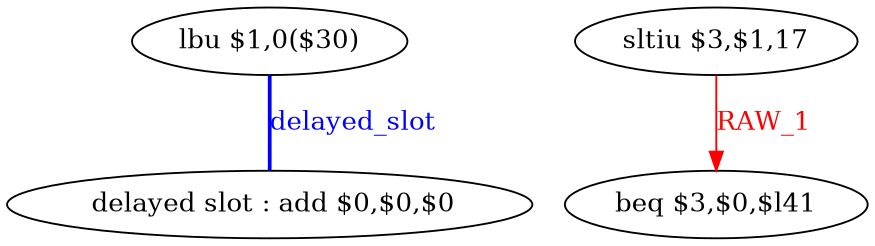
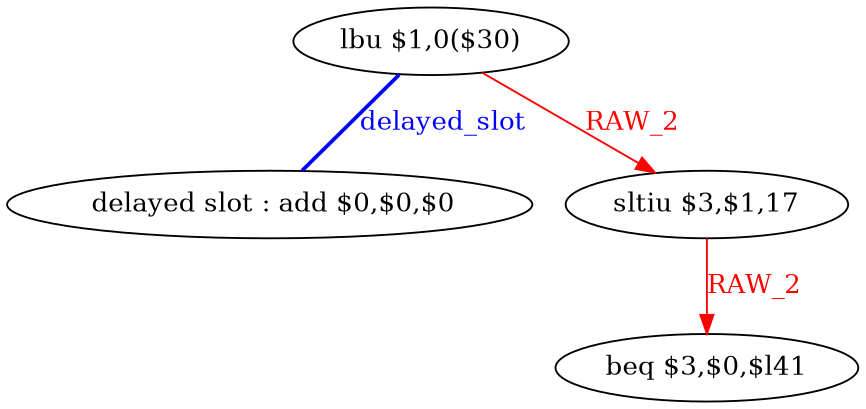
edge "lbu $1,0($30)" -> "sltiu $3,$1,17": added, label "RAW_2"
edge "sltiu $3,$1,17" -> "beq $3,$0,$l41": label "RAW_1" -> "RAW_2"
